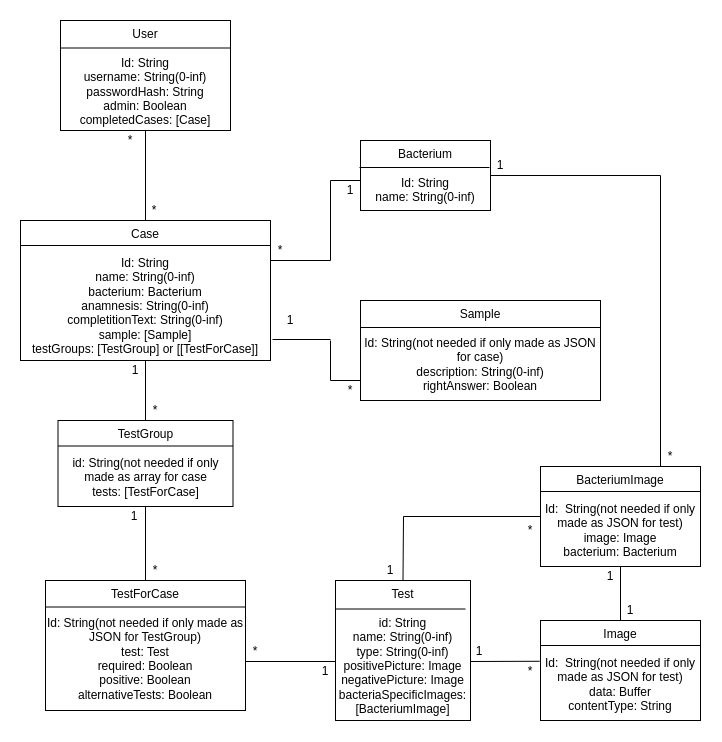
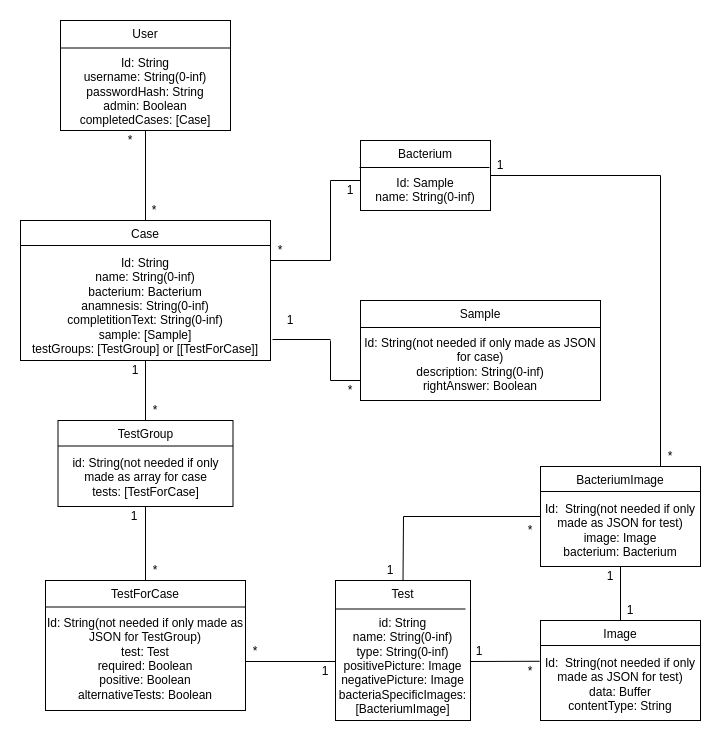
node "Bacterium Id: String name: String(0-inf)": label "Bacterium Id: String name: String(0-inf)" -> "Bacterium Id: Sample name: String(0-inf)"
